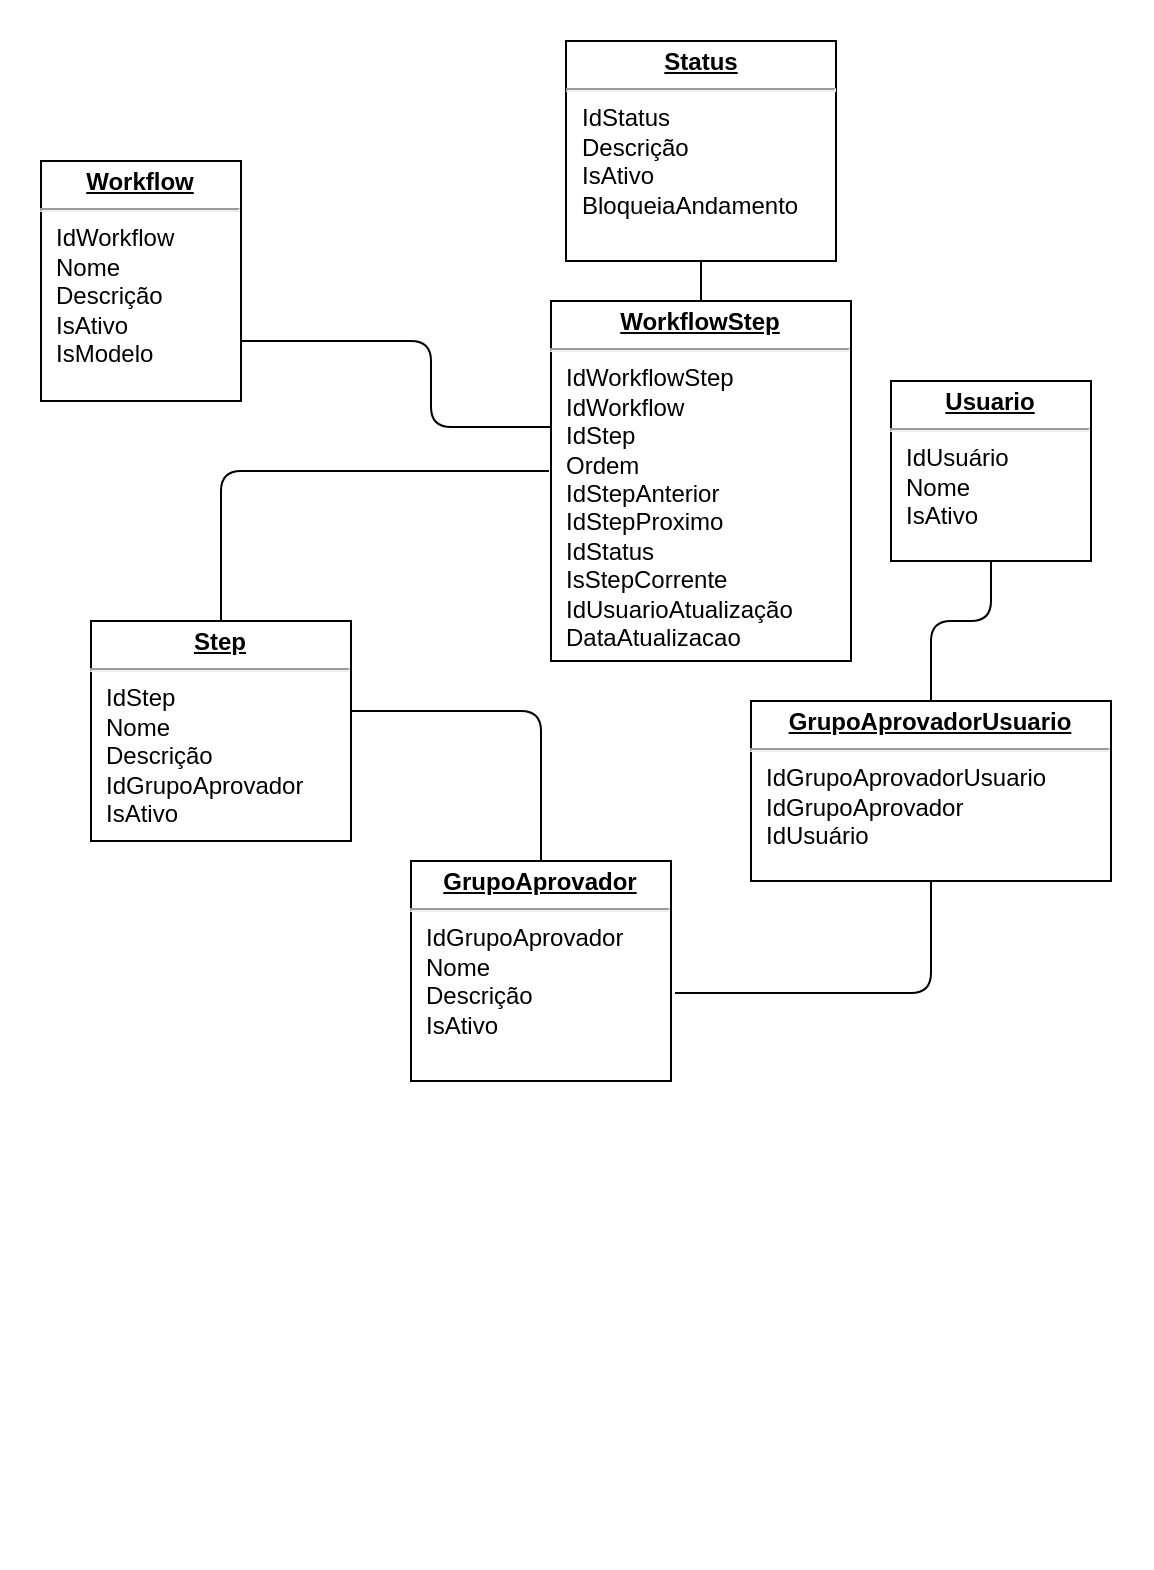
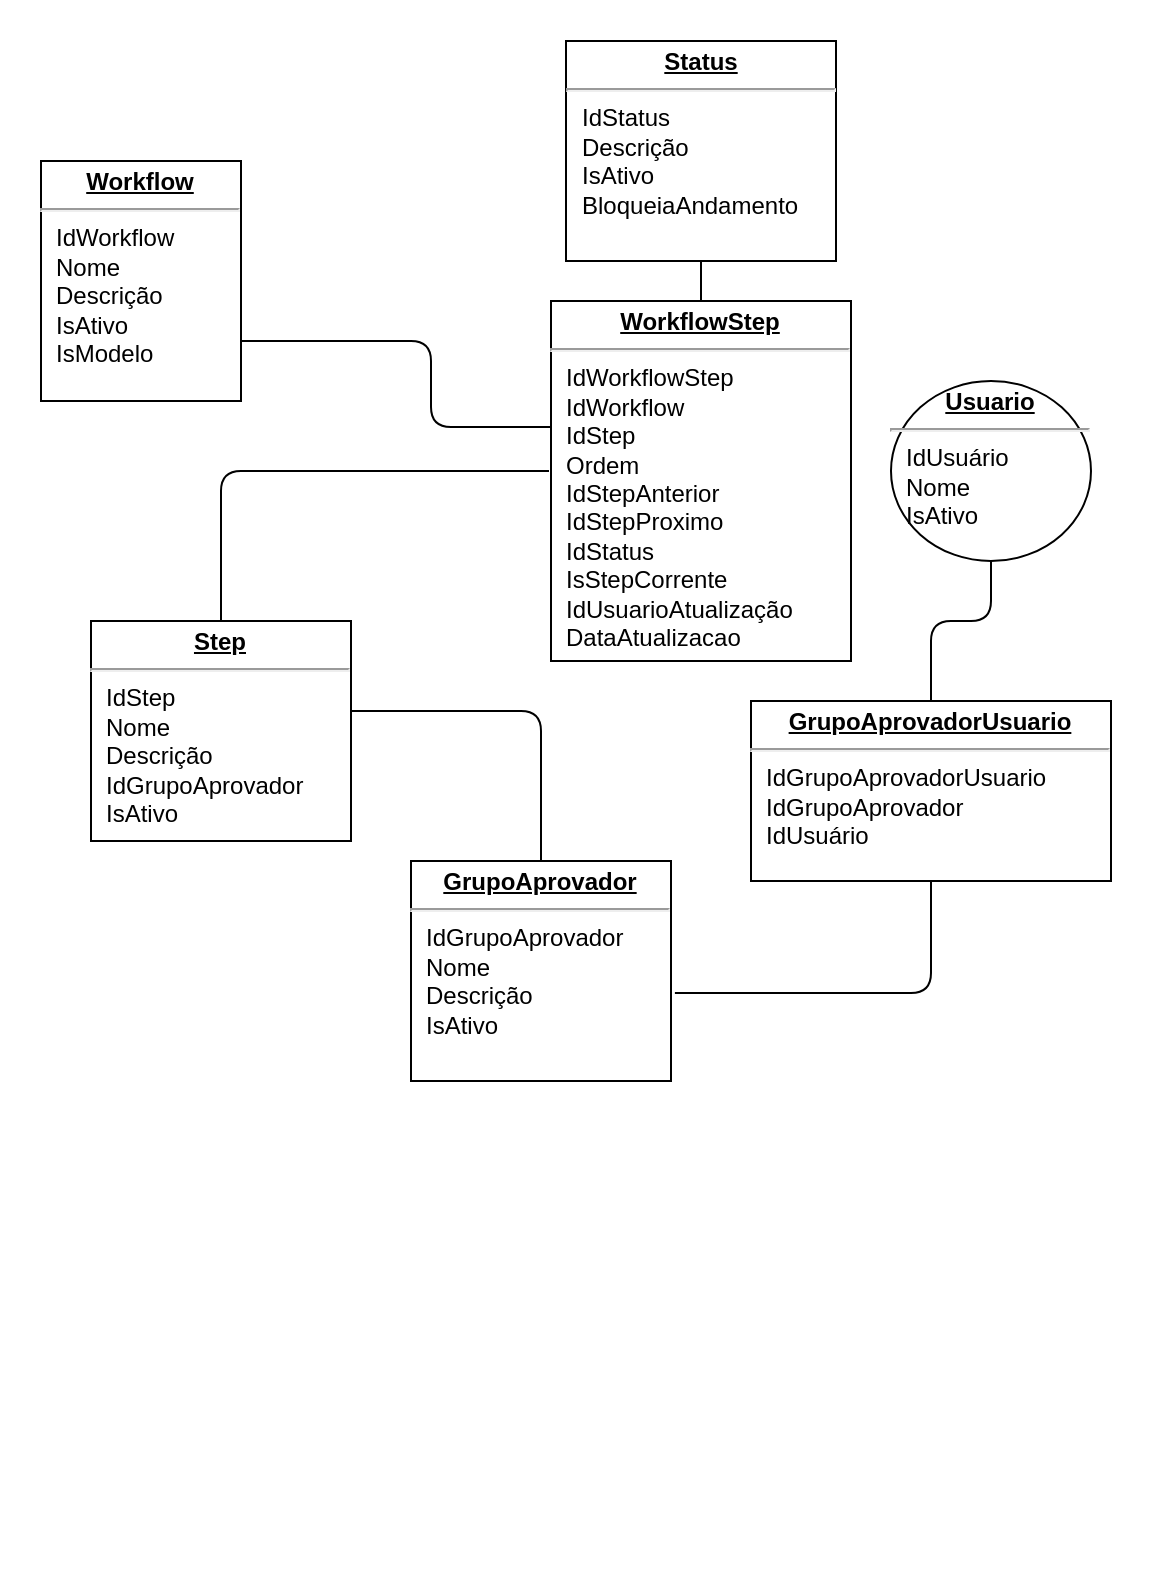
node "Usuario IdUsuário Nome IsAtivo": shape rectangle -> ellipse
